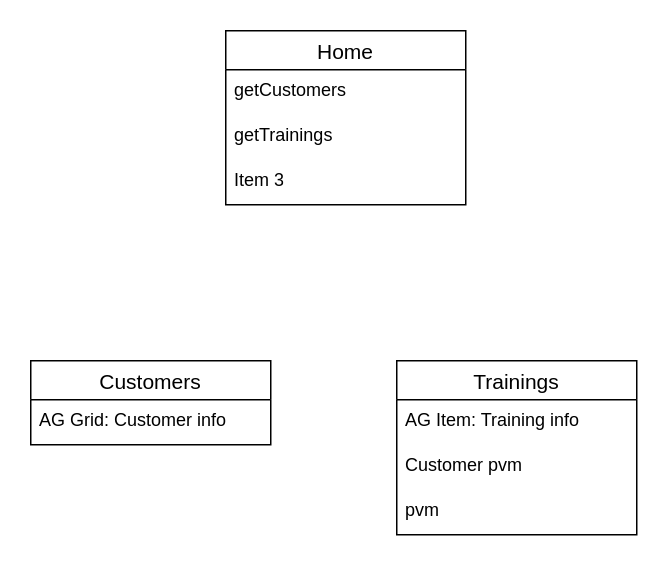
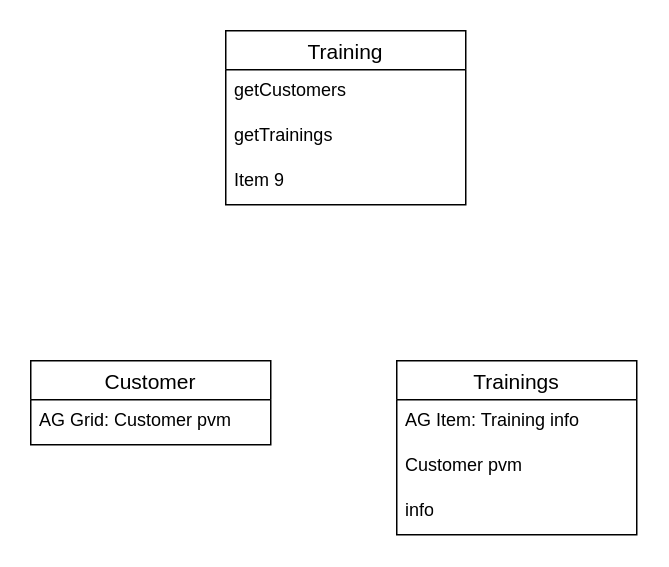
node "Home": label "Home" -> "Training"
node "Item 3": label "Item 3" -> "Item 9"
node "Customers": label "Customers" -> "Customer"
node "AG Grid: Customer info": label "AG Grid: Customer info" -> "AG Grid: Customer pvm"
node "pvm": label "pvm" -> "info"
